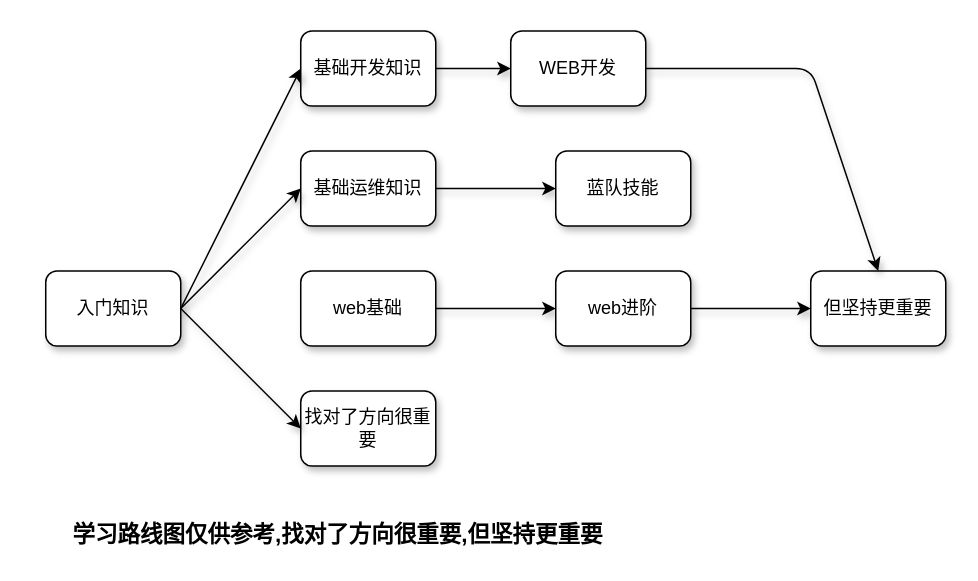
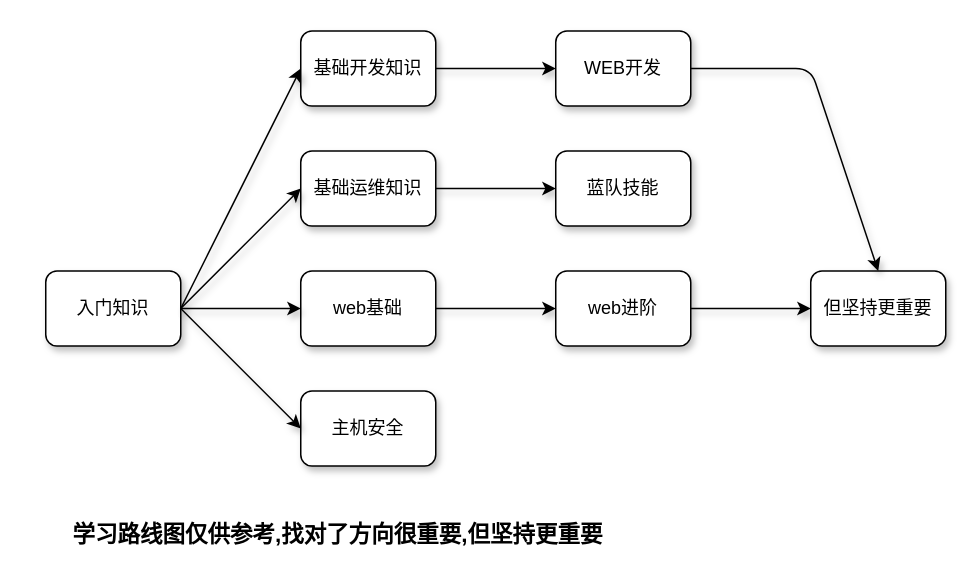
node "WEB开发": moved (578, 68) -> (623, 68)
edge "入门知识" -> "web基础": added
node "找对了方向很重要": label "找对了方向很重要" -> "主机安全"
